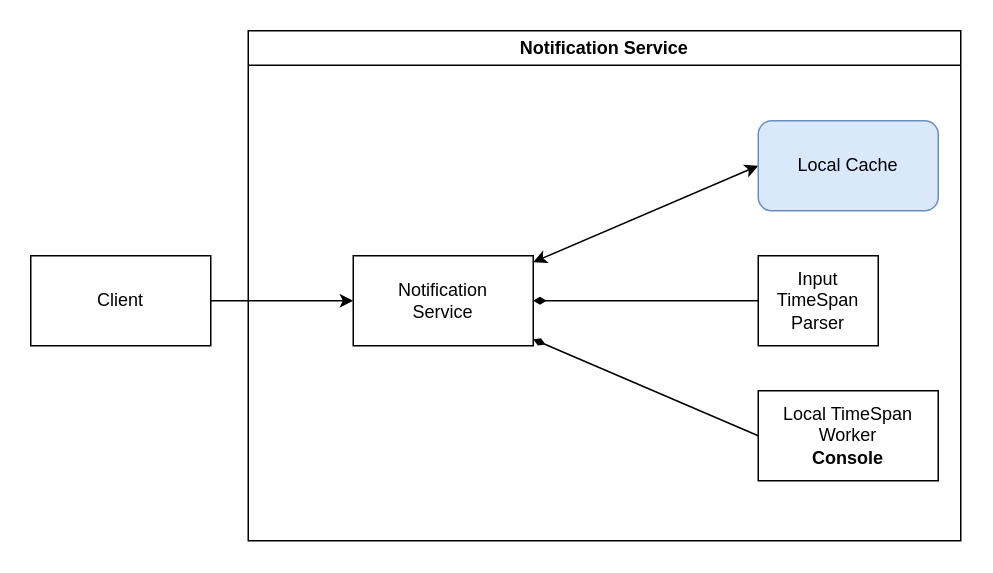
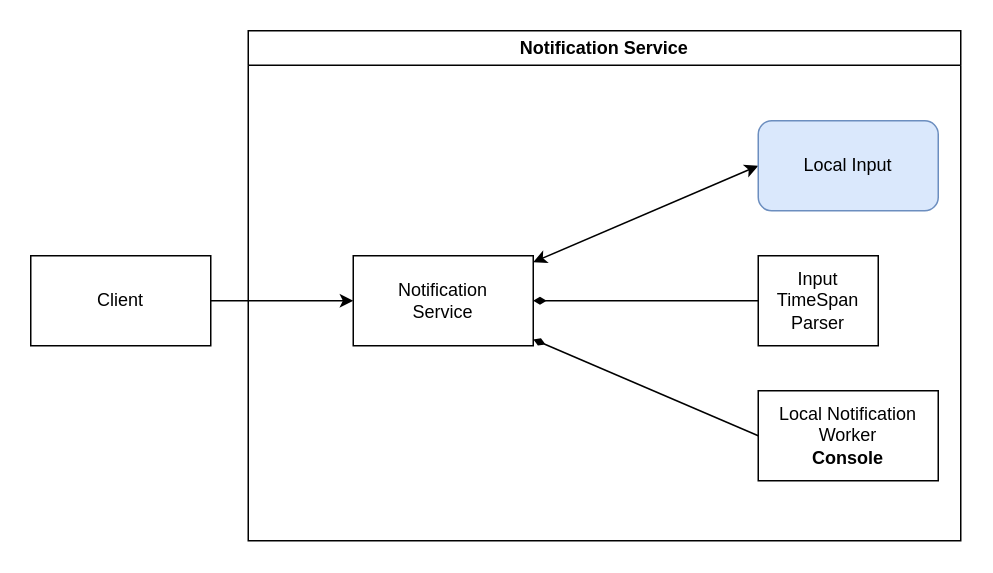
node "Local Cache": label "Local Cache" -> "Local Input"
node "Local TimeSpan Worker Console": label "Local TimeSpan Worker Console" -> "Local Notification Worker Console"
